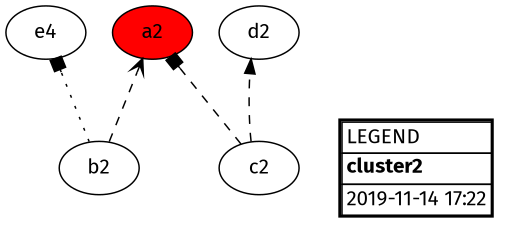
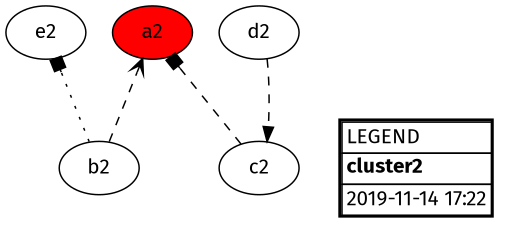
node "e4": label "e4" -> "e2"
edge "c2" -> "d2": reversed
